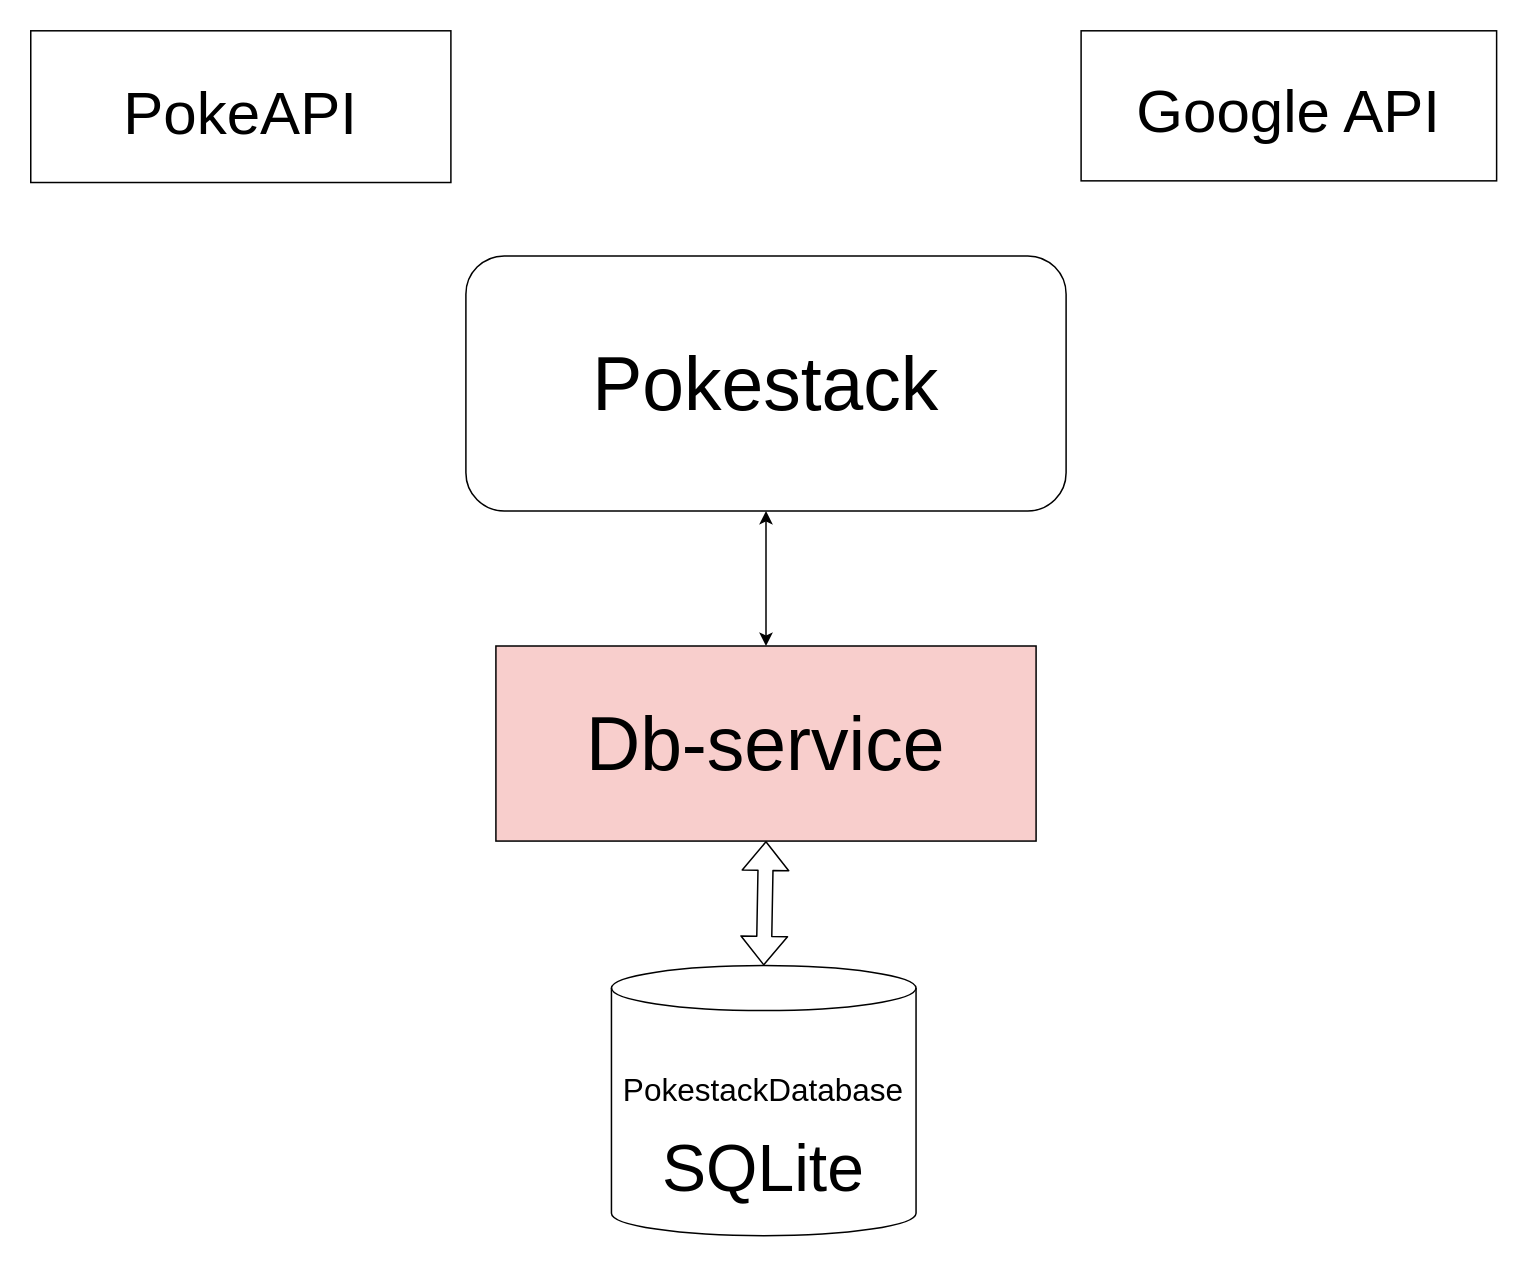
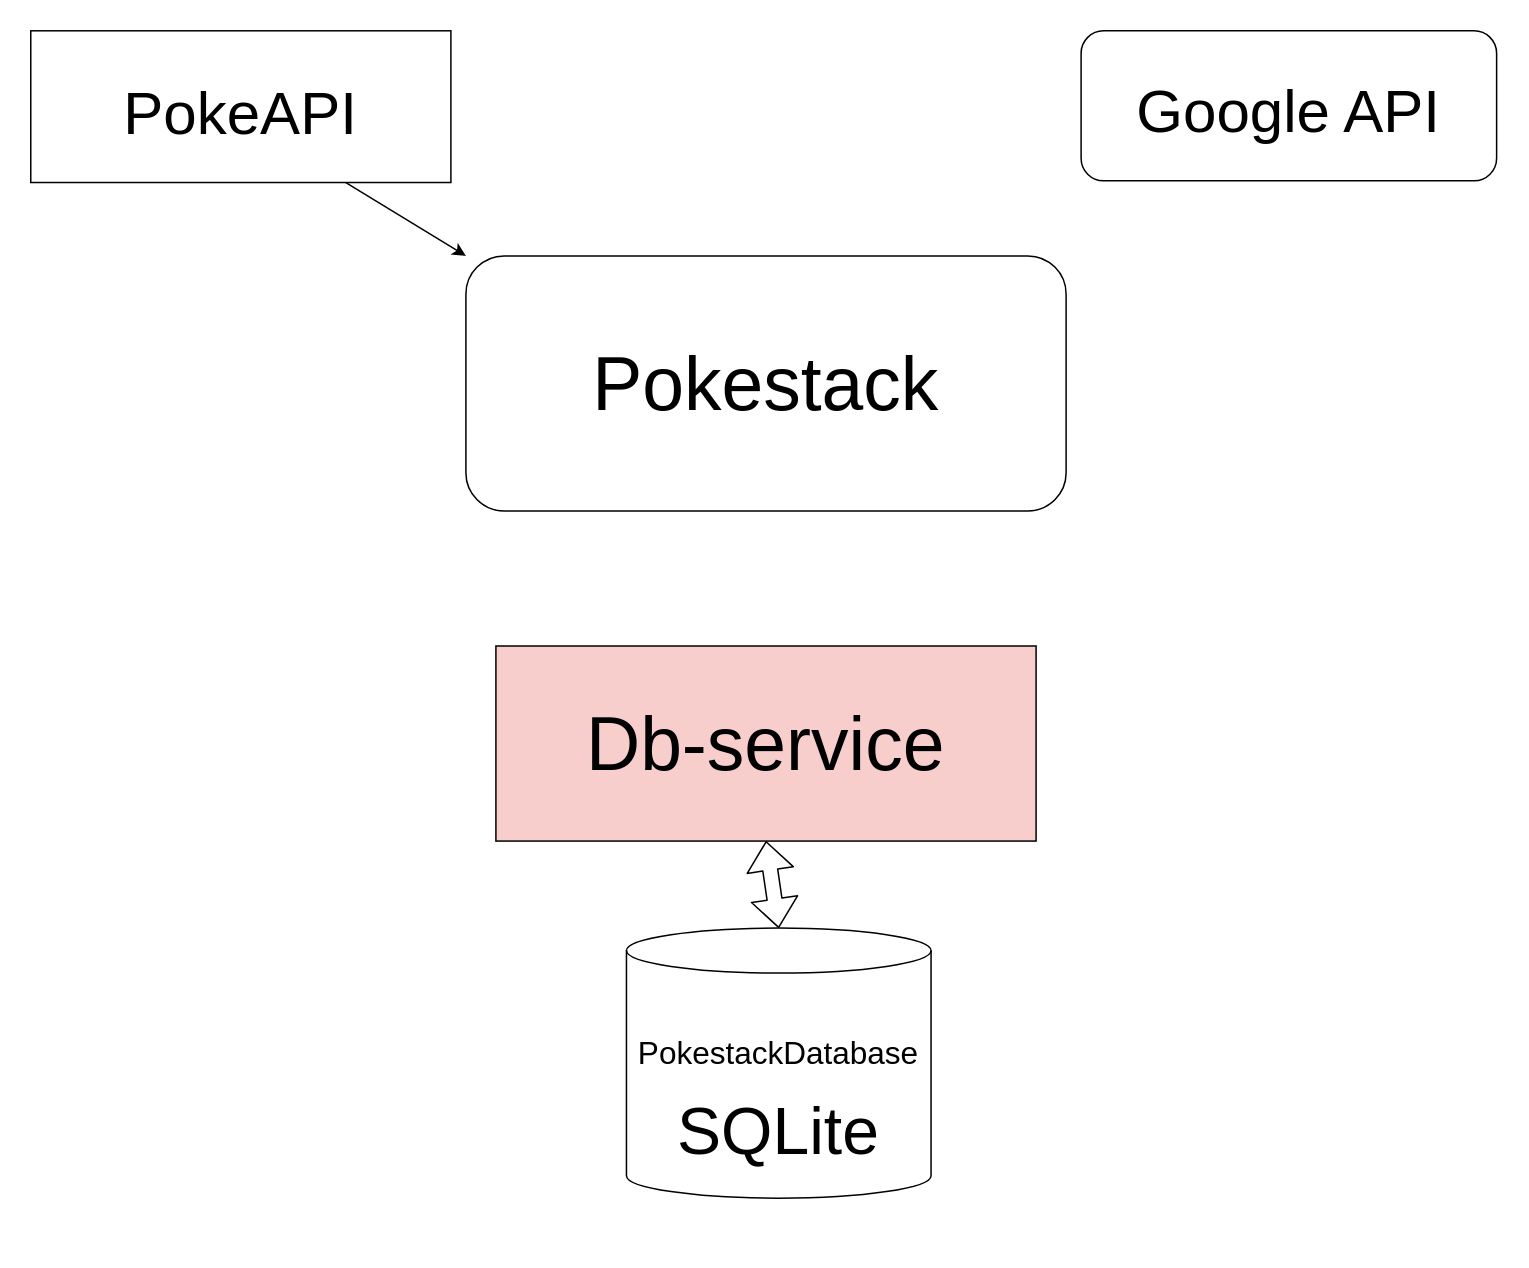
node "Google API": shape rectangle -> rounded rectangle
edge "PokeAPI" -> "Pokestack": added
edge "Pokestack" -- "Db-service": removed
node "PokestackDatabase SQLite": moved (764, 1100) -> (779, 1063)
